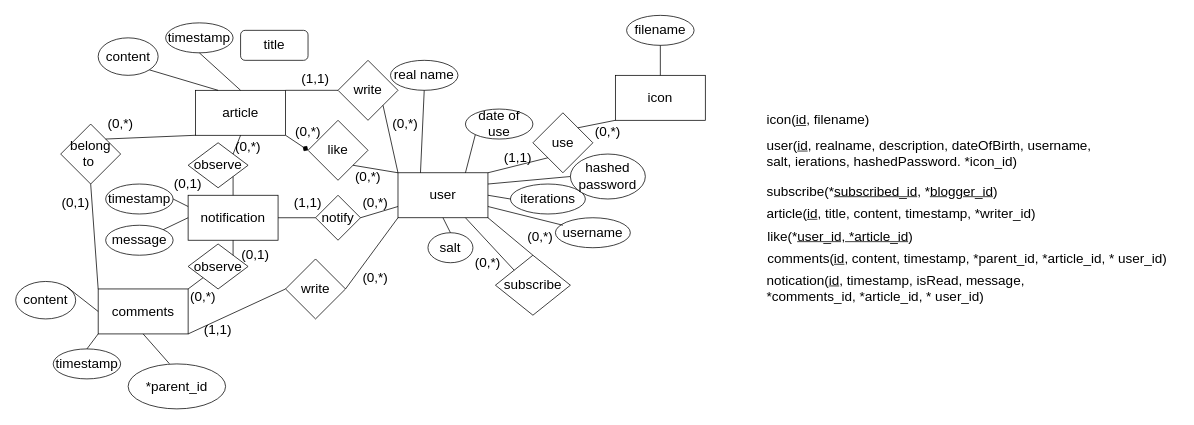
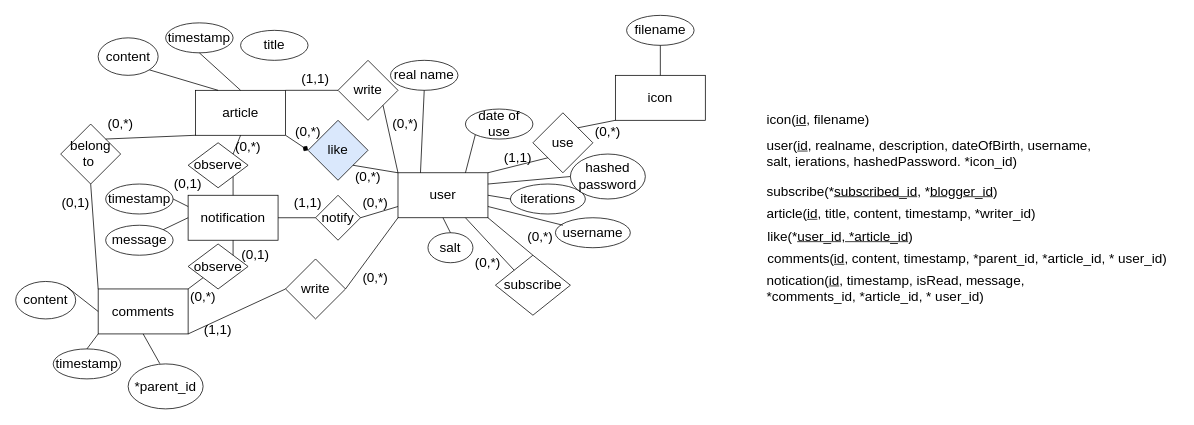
node "title": shape rounded rectangle -> ellipse
node "like": fillcolor #ffffff -> #dae8fc
node "*parent_id": size 98x45 -> 75x45
